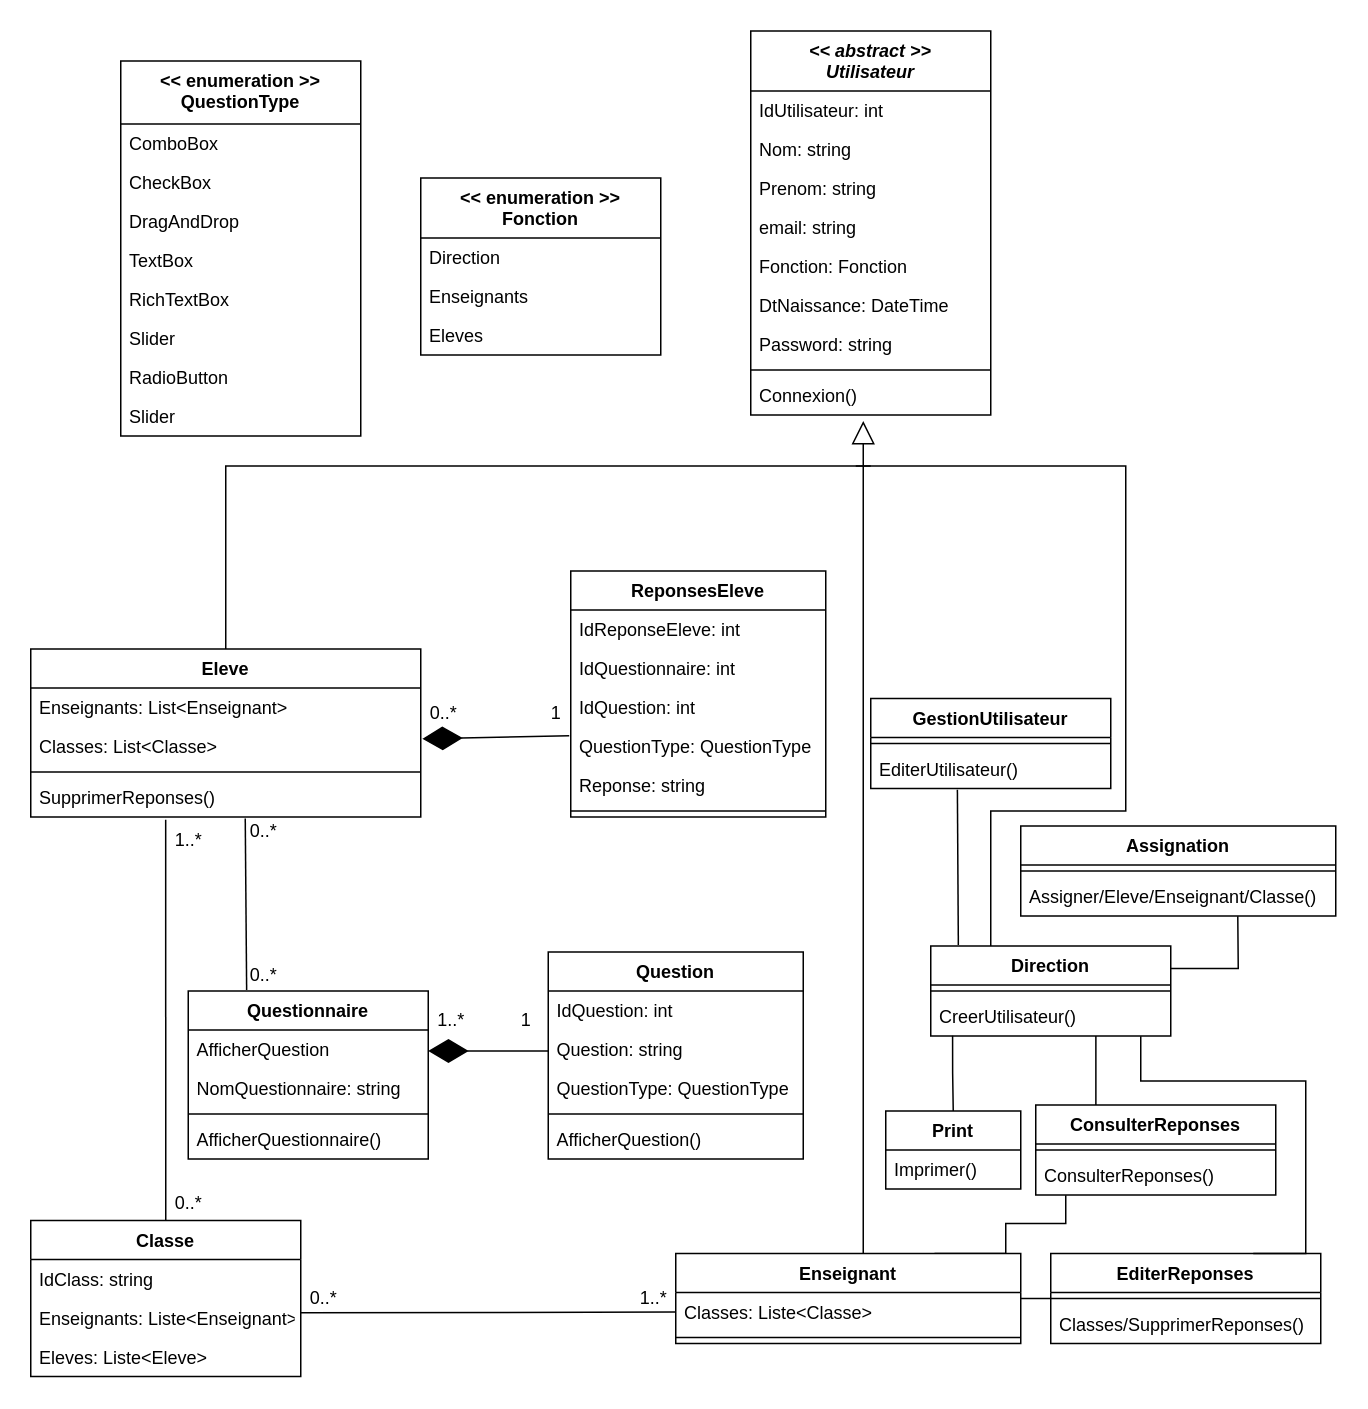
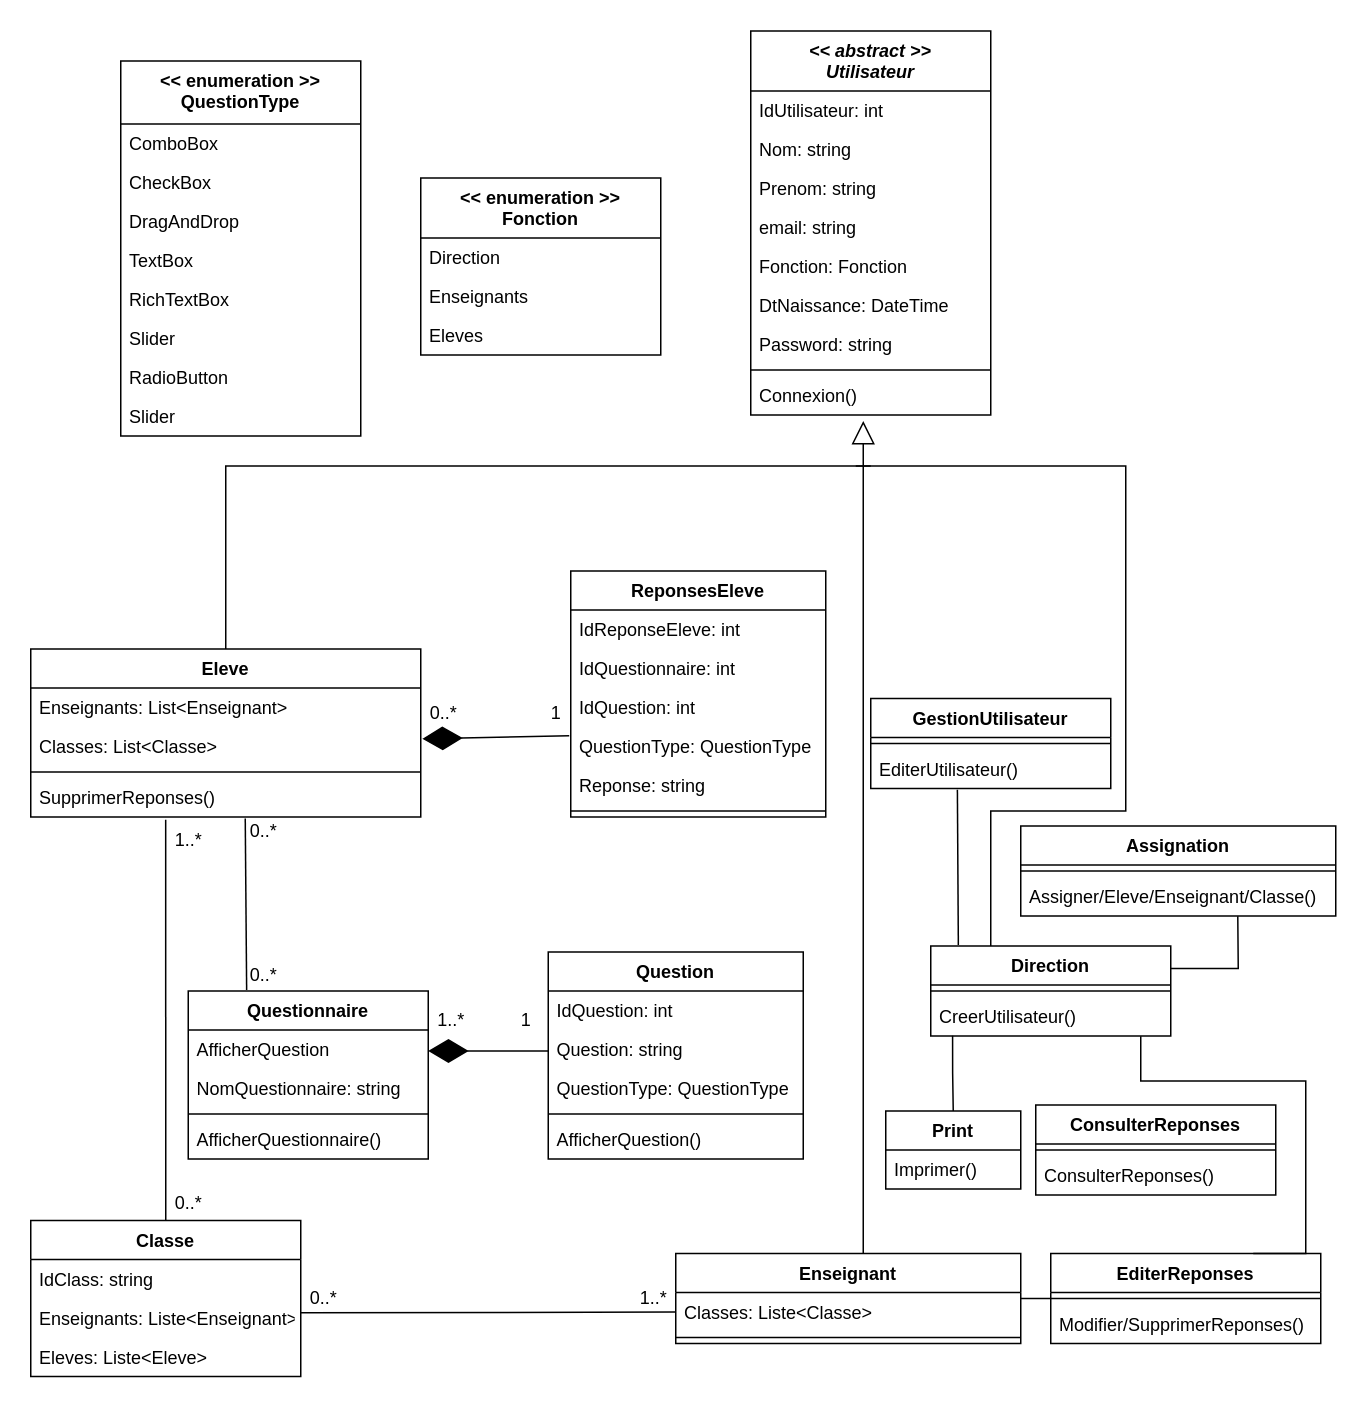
edge "CreerUtilisateur()" -- "ConsulterReponses": removed
edge "ConsulterReponses()" -- "Enseignant": removed
node "Classes/SupprimerReponses()": label "Classes/SupprimerReponses()" -> "Modifier/SupprimerReponses()"
